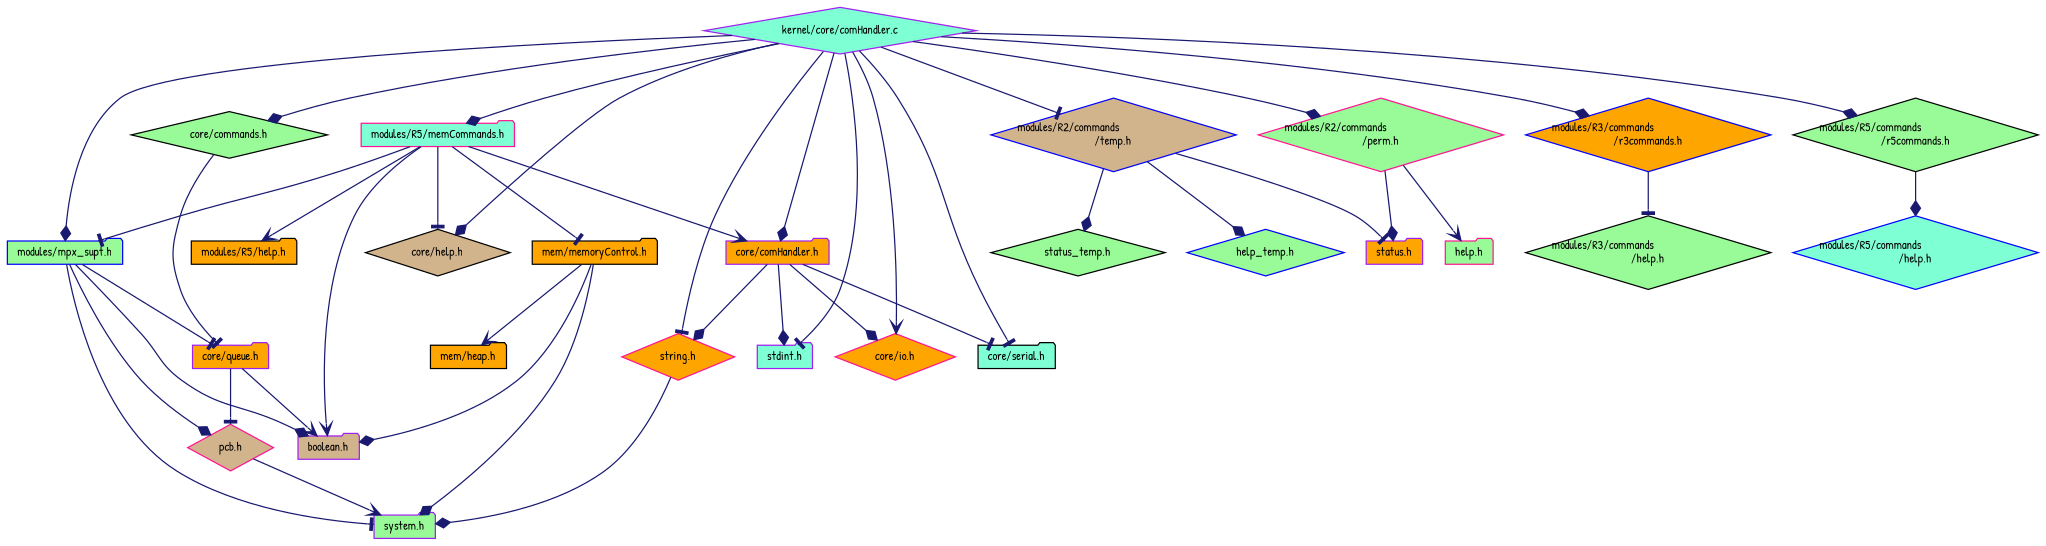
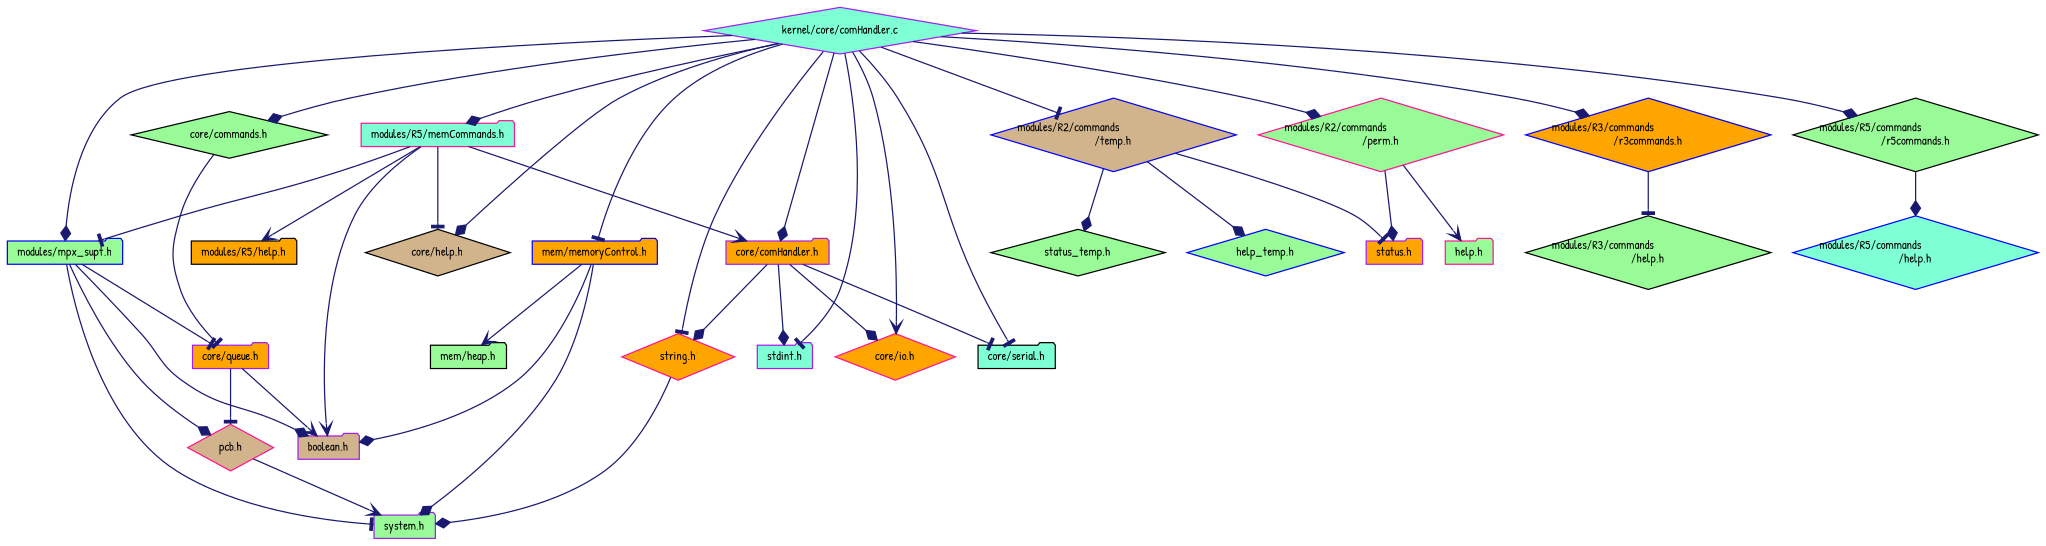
edge "modules/R5/memCommands.h" -> "mem/memoryControl.h": now "kernel/core/comHandler.c" -> "mem/memoryControl.h"
node "mem/memoryControl.h": color black -> blue
node "mem/heap.h": fillcolor orange -> palegreen
